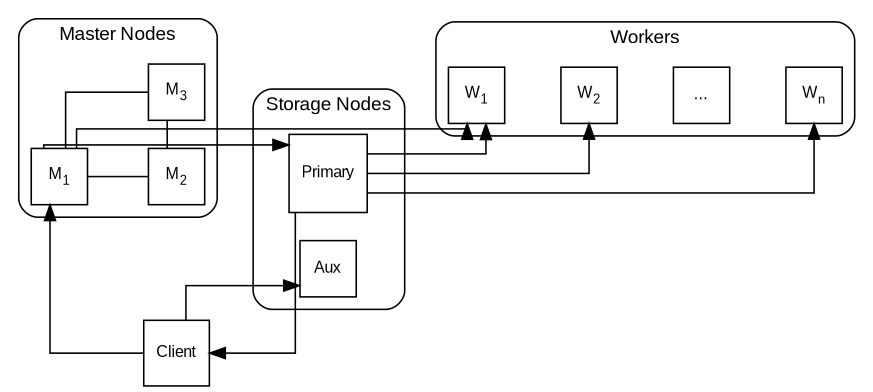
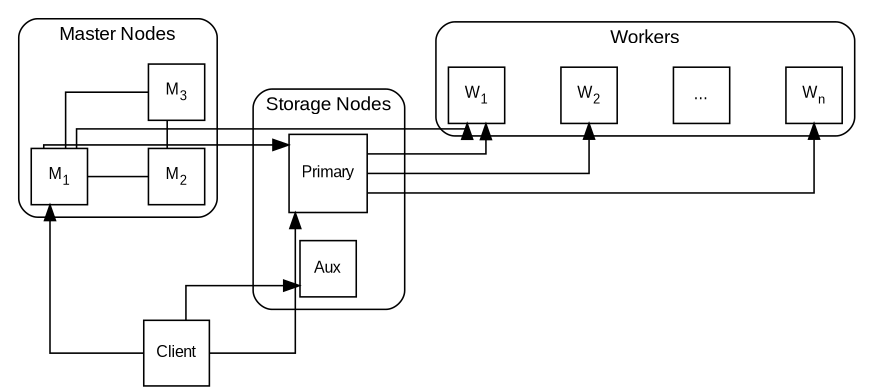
edge "Primary" -> "Client": reversed
